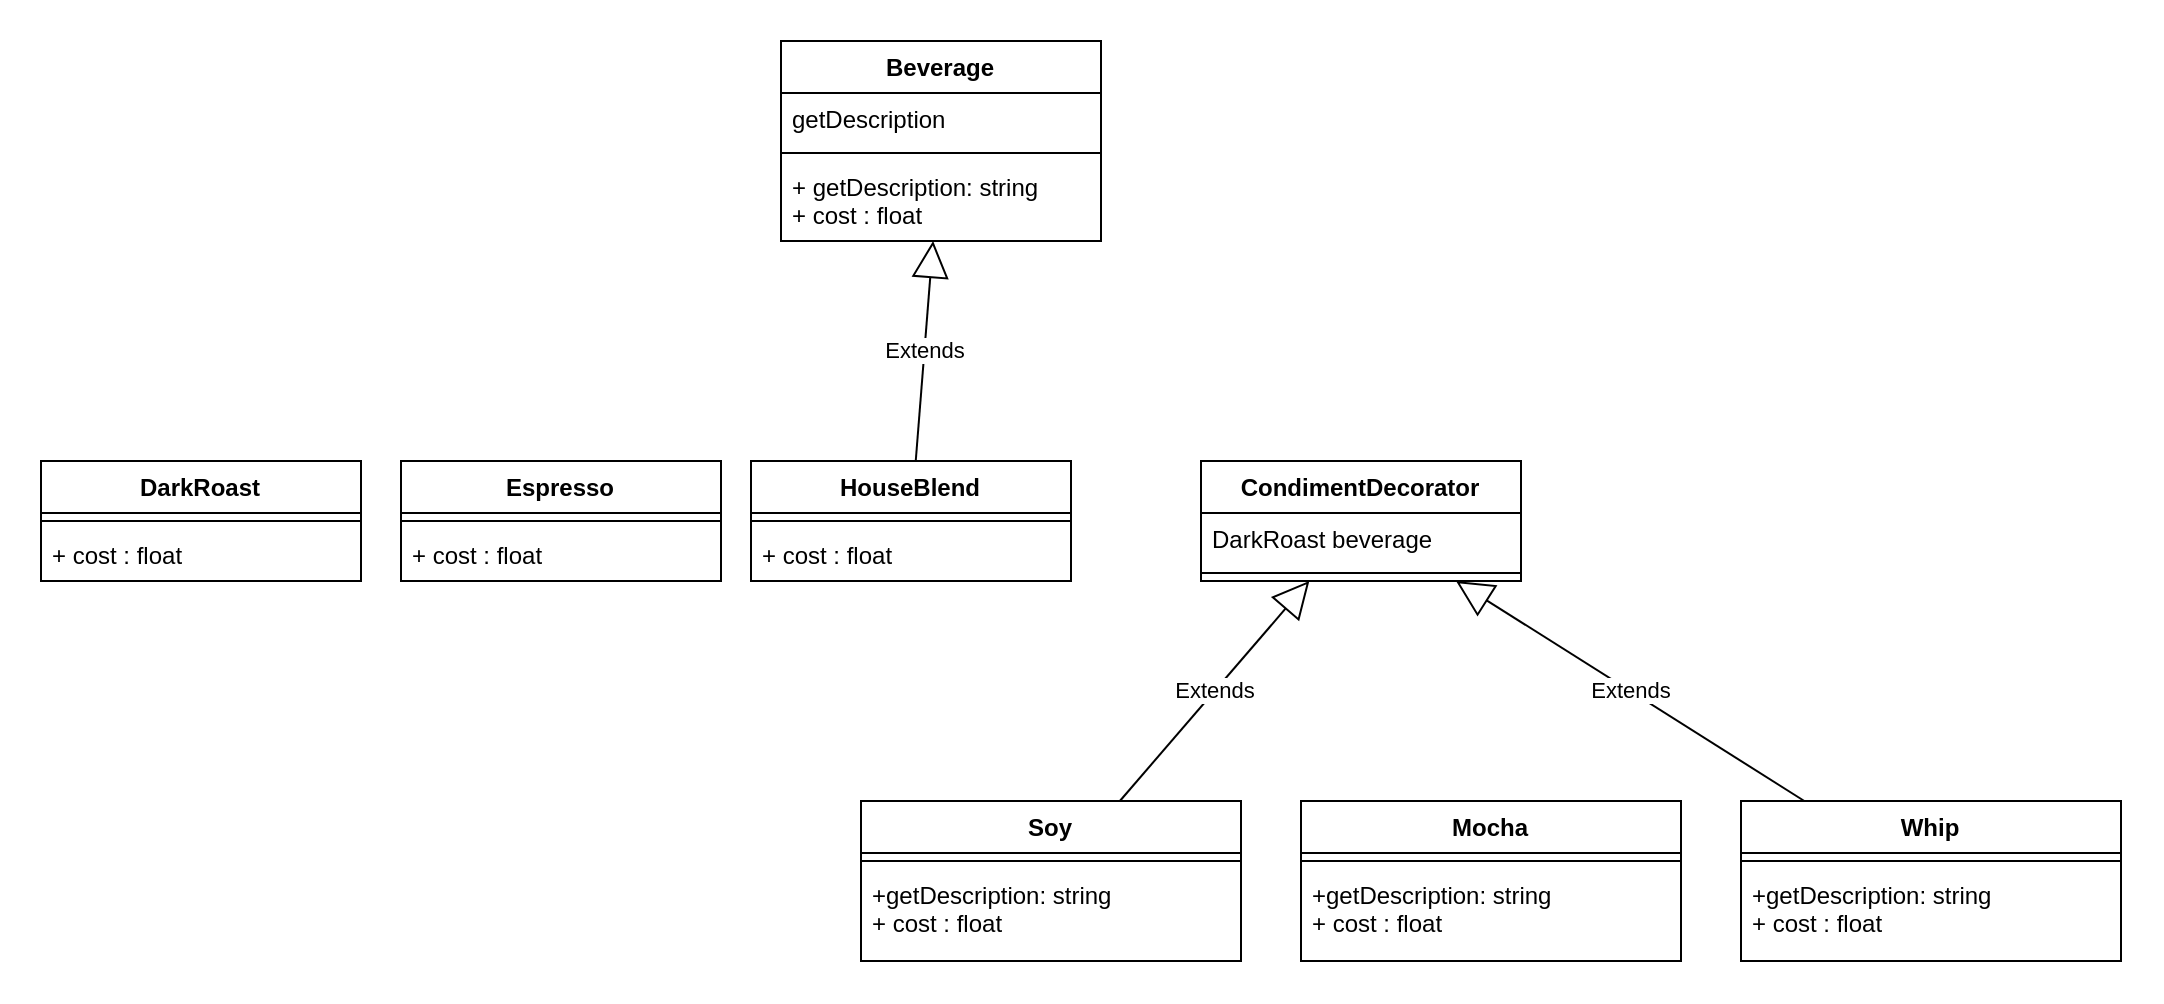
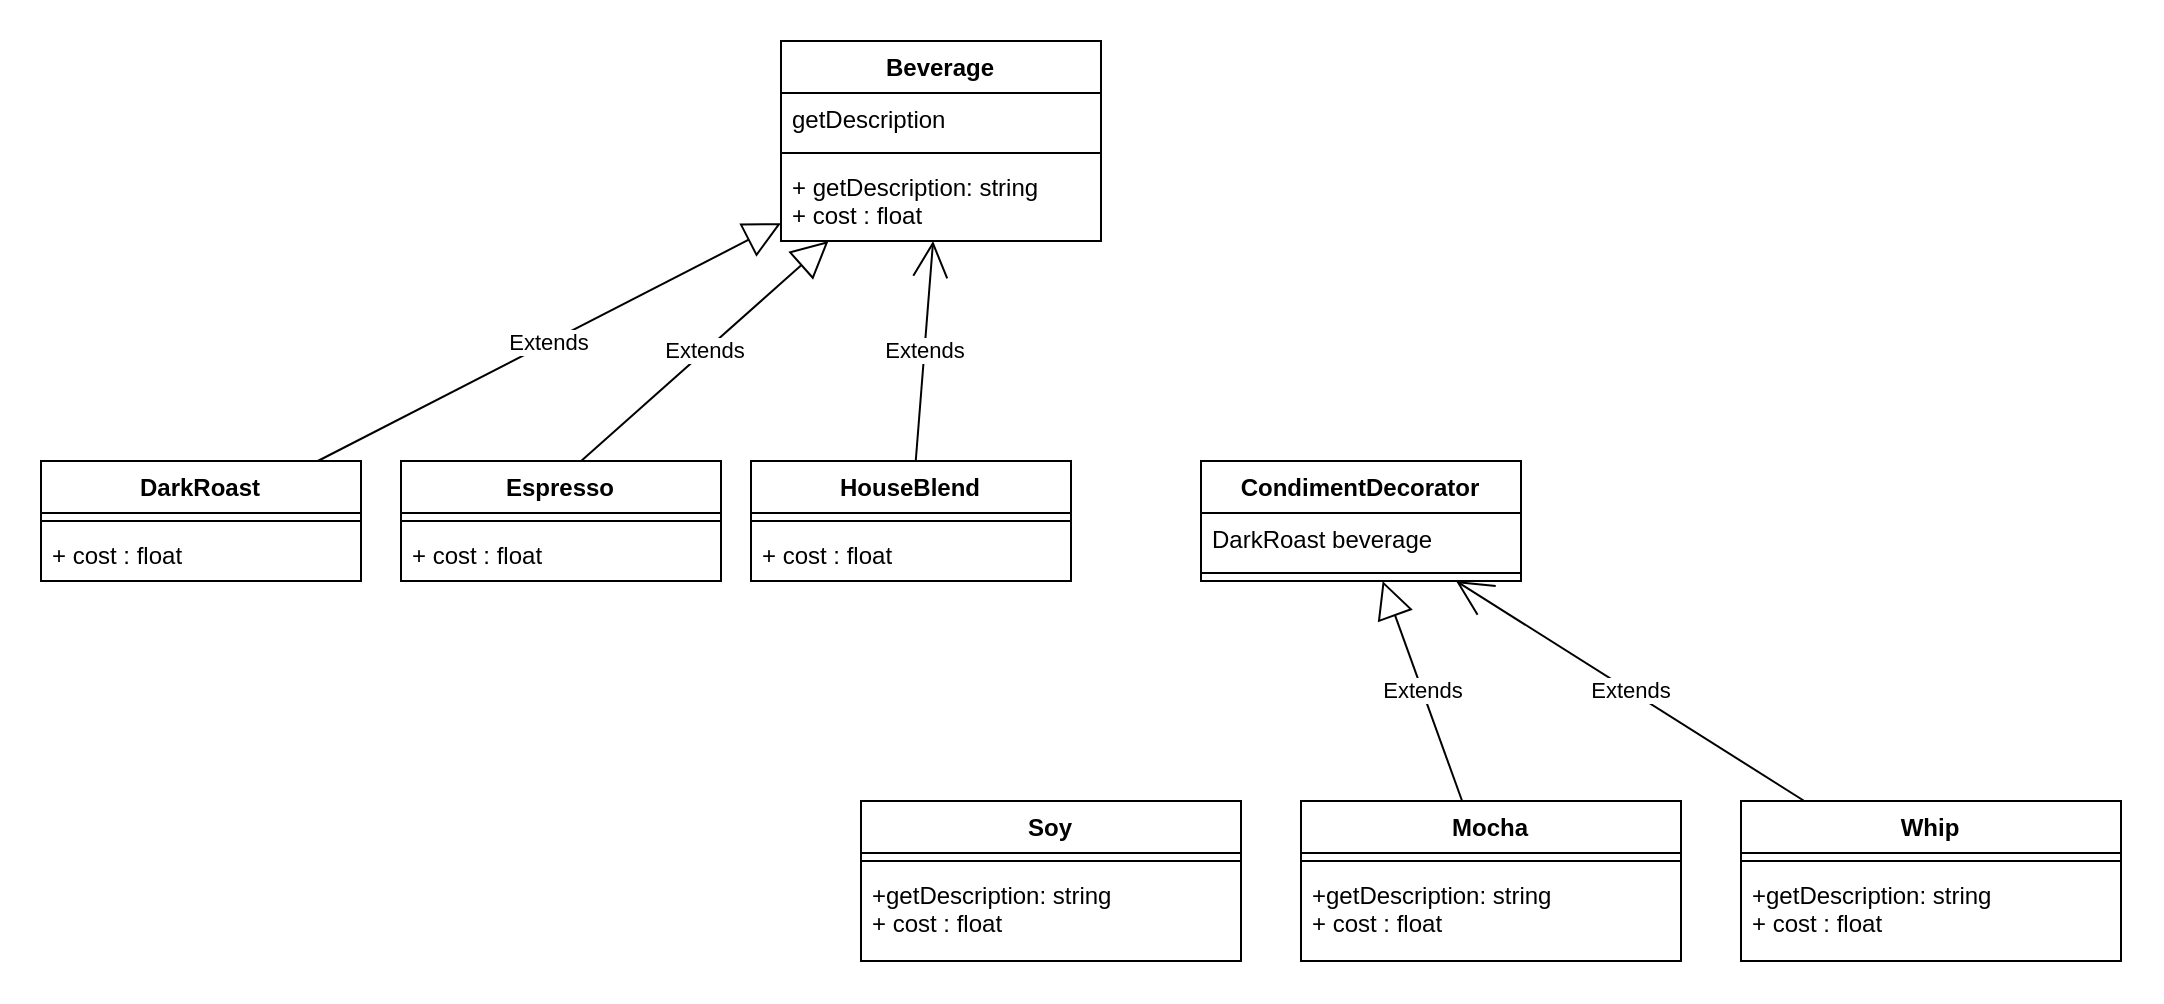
edge "HouseBlend" -> "Beverage": arrowhead block -> open
edge "Espresso" -> "Beverage": added, label "Extends"
edge "DarkRoast" -> "Beverage": added, label "Extends"
edge "Whip" -> "CondimentDecorator": arrowhead block -> open
edge "Soy" -> "CondimentDecorator": removed, label "Extends"
edge "Mocha" -> "CondimentDecorator": added, label "Extends"
